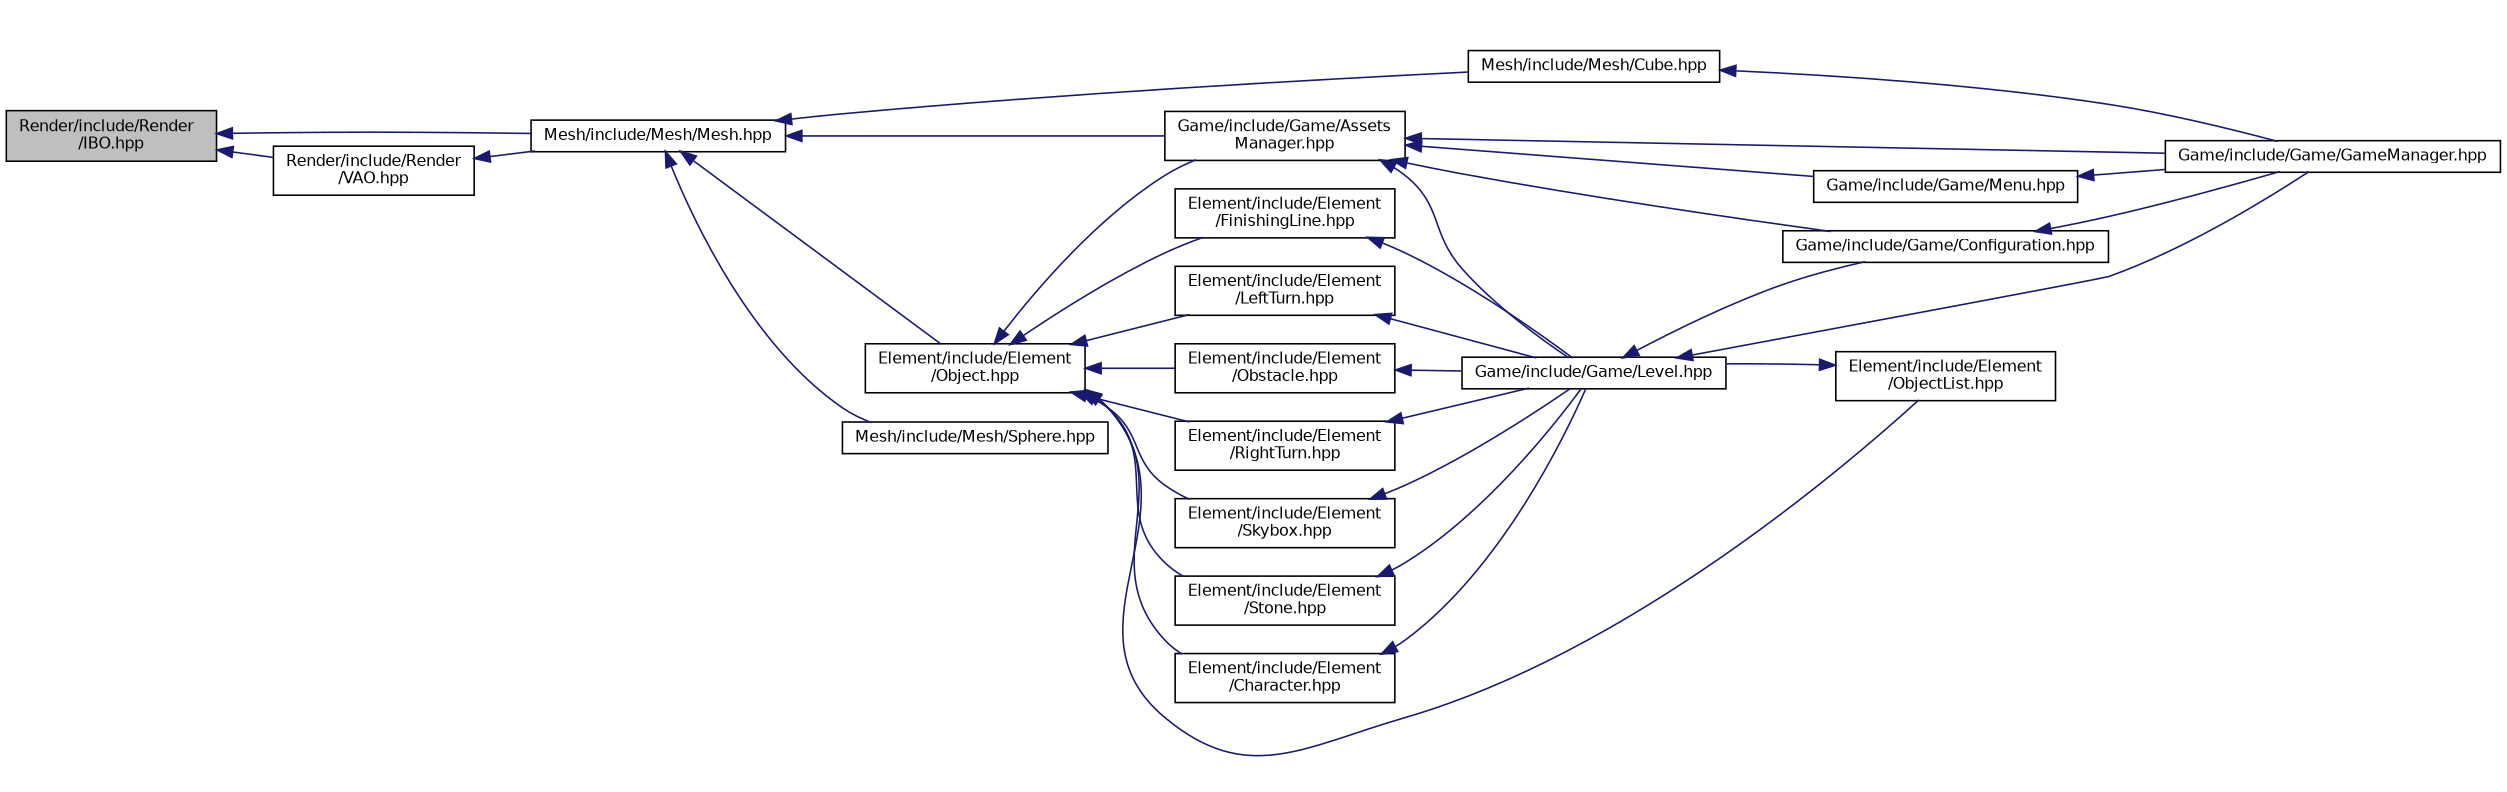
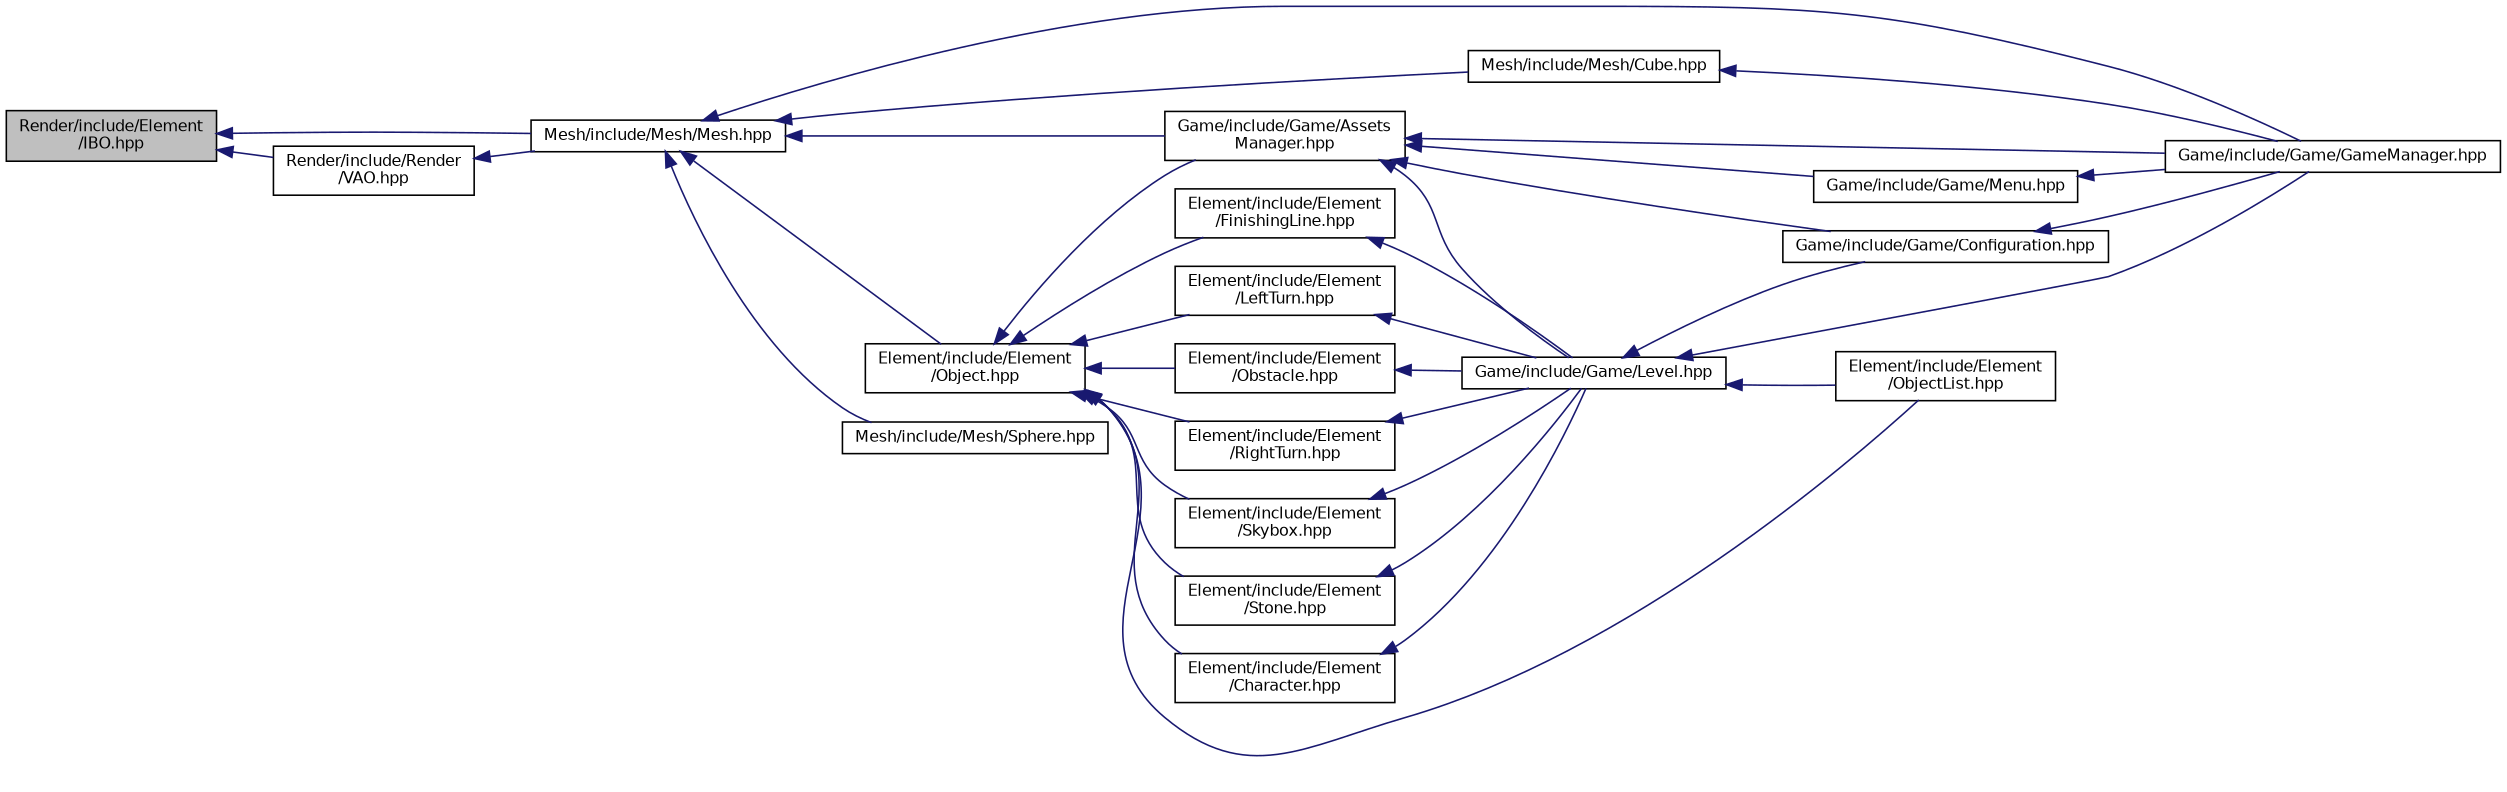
edge "Game/include/Game/GameManager.hpp" -> "Mesh/include/Mesh/Mesh.hpp": added
node "Render/include/Render /IBO.hpp": label "Render/include/Render /IBO.hpp" -> "Render/include/Element /IBO.hpp"
edge "Game/include/Game/Level.hpp" -> "Element/include/Element /ObjectList.hpp": reversed
